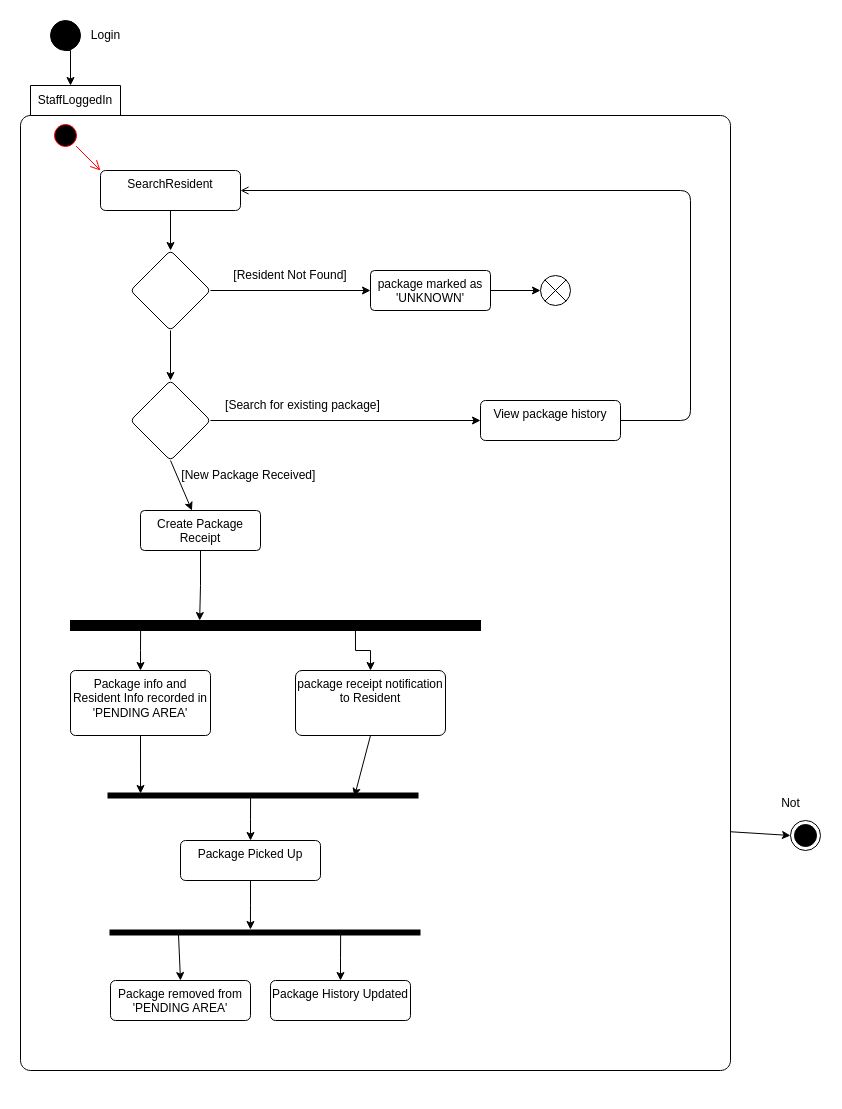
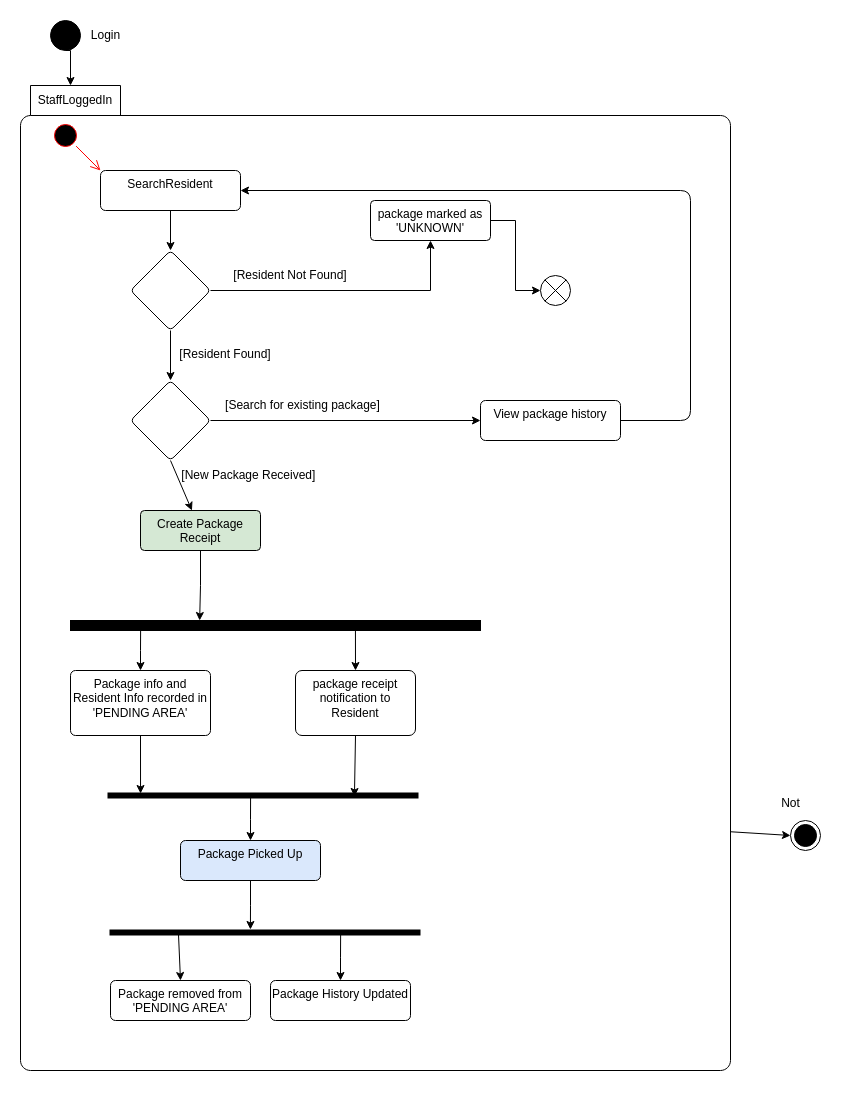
edge "View package history" -> "SearchResident": arrowhead open -> classic
node "package marked as 'UNKNOWN'": moved (431, 291) -> (431, 221)
node "[Resident Found]": added
node "Create Package Receipt": fillcolor #ffffff -> #d5e8d4
node "package receipt notification to Resident": size 150x65 -> 120x65
node "Package Picked Up": fillcolor #ffffff -> #dae8fc
